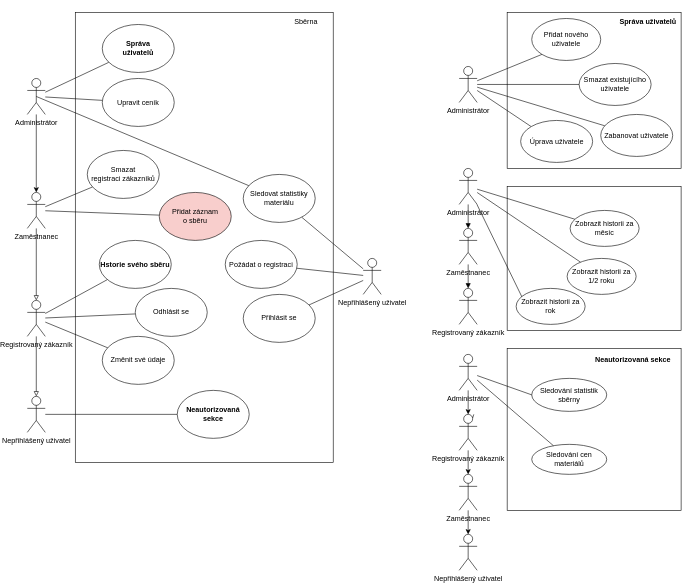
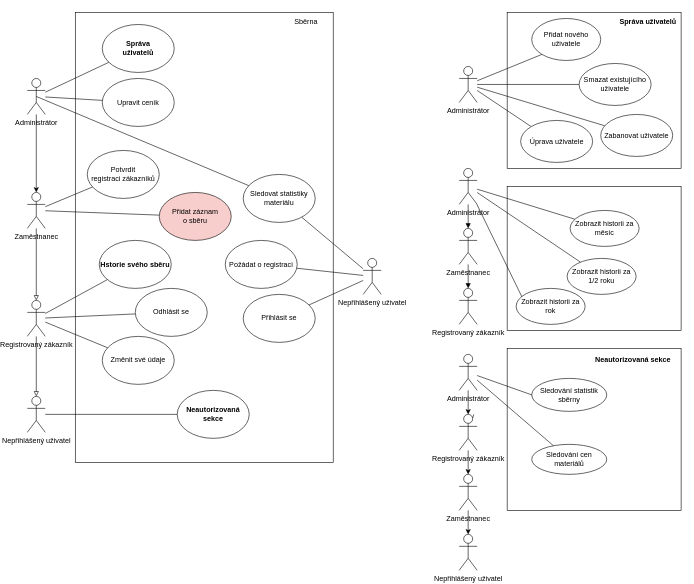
node "Smazat registraci zákazníků": label "Smazat registraci zákazníků" -> "Potvrdit registraci zákazníků"
